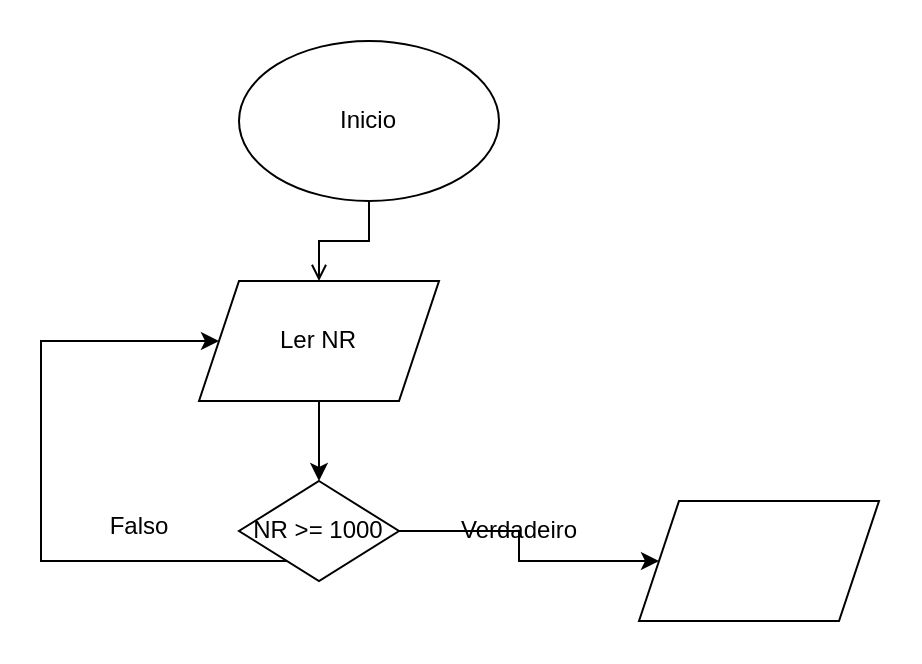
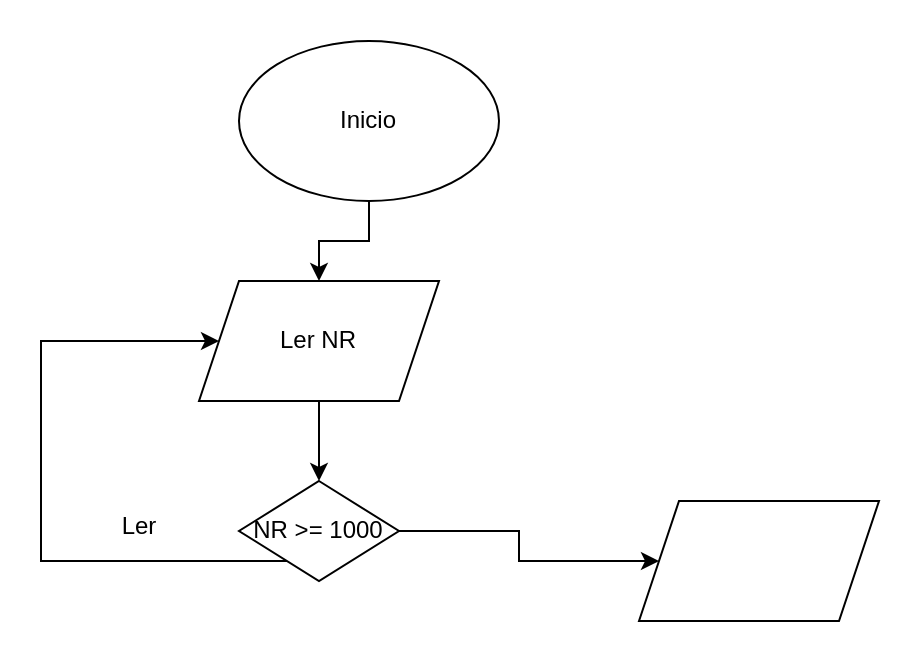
edge "Inicio" -> "Ler NR": arrowhead open -> classic
node "Falso": label "Falso" -> "Ler"
node "Verdadeiro": removed
